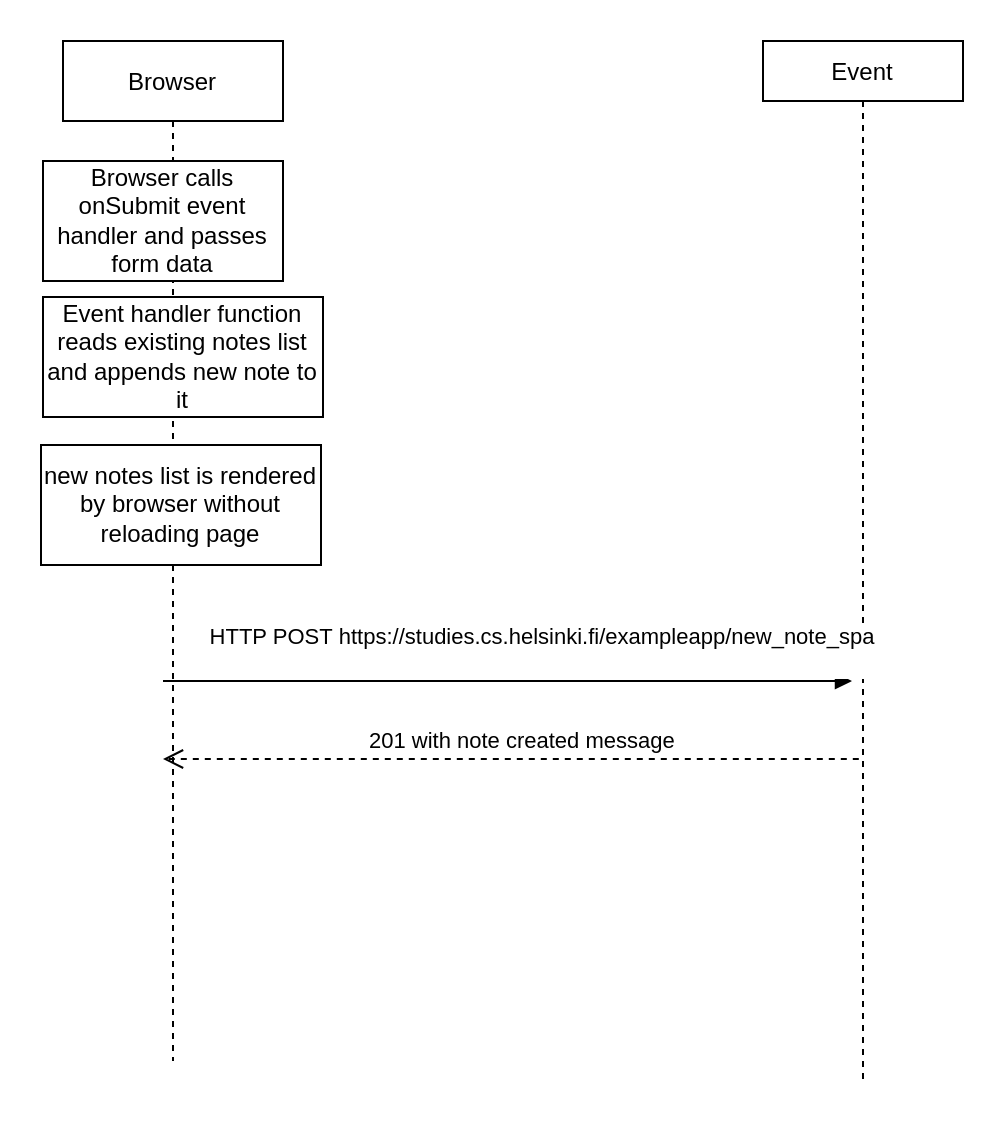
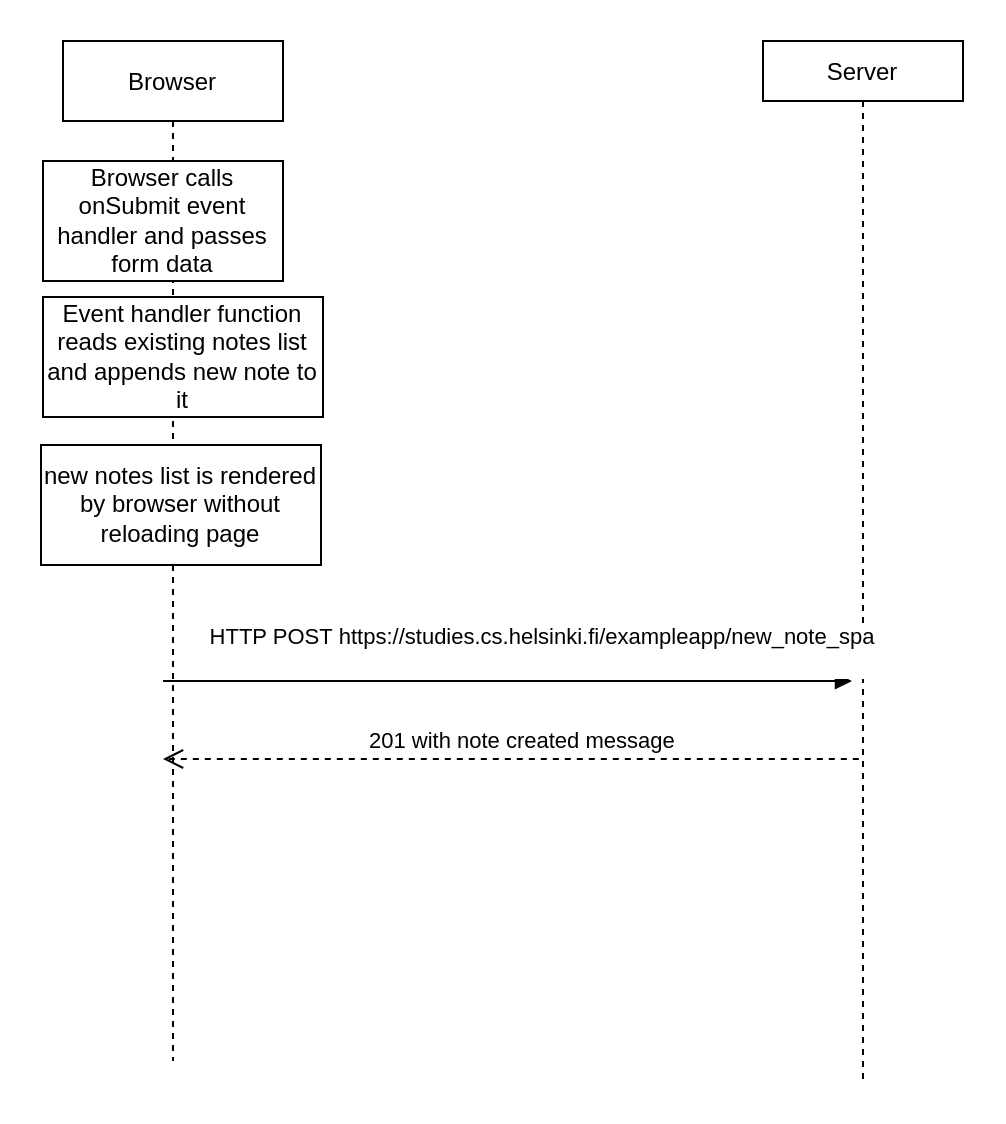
node "Event": label "Event" -> "Server"
